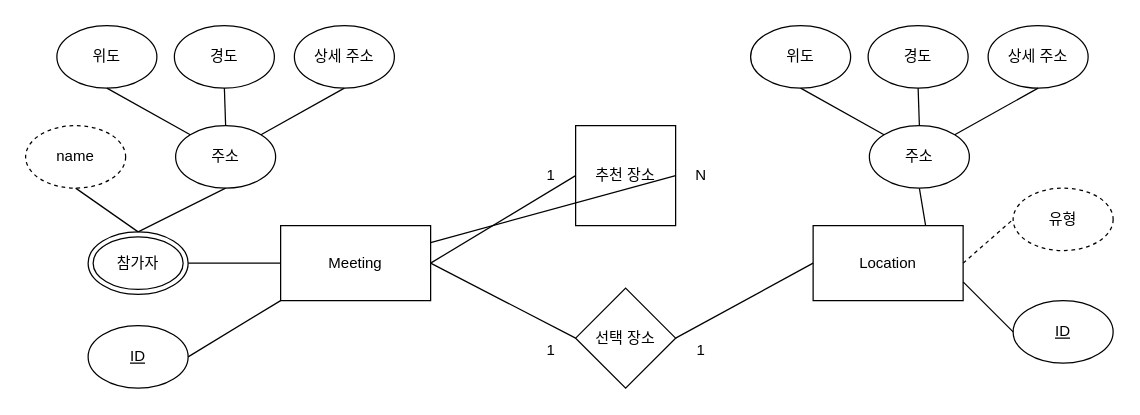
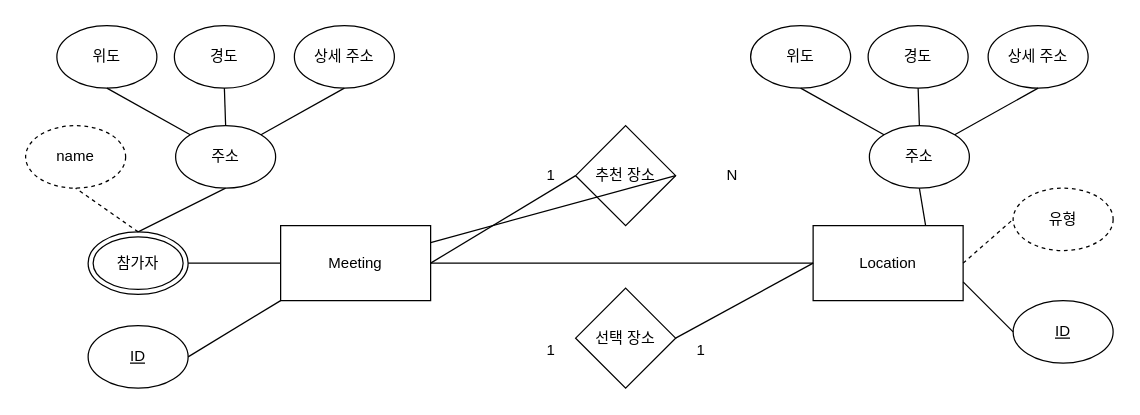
node "추천 장소": shape rectangle -> diamond
node "N": moved (701, 176) -> (732, 176)
edge "name" -- "참가자": style solid -> dashed
edge "Meeting" -- "선택 장소": now "Meeting" -- "Location"
